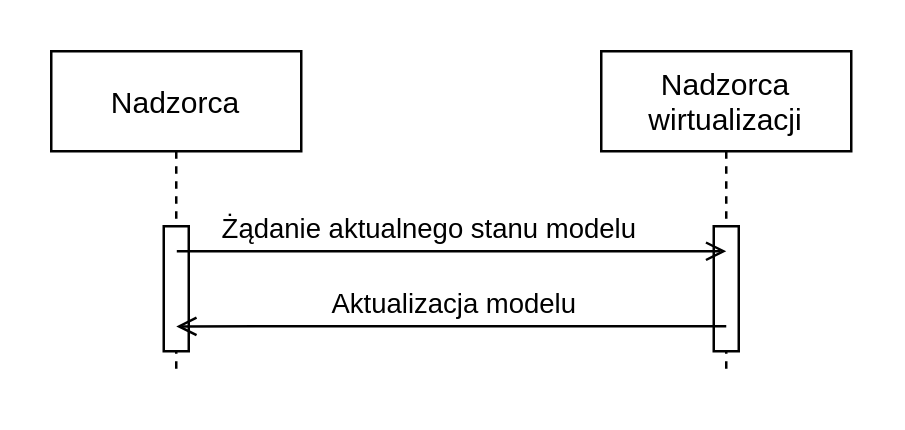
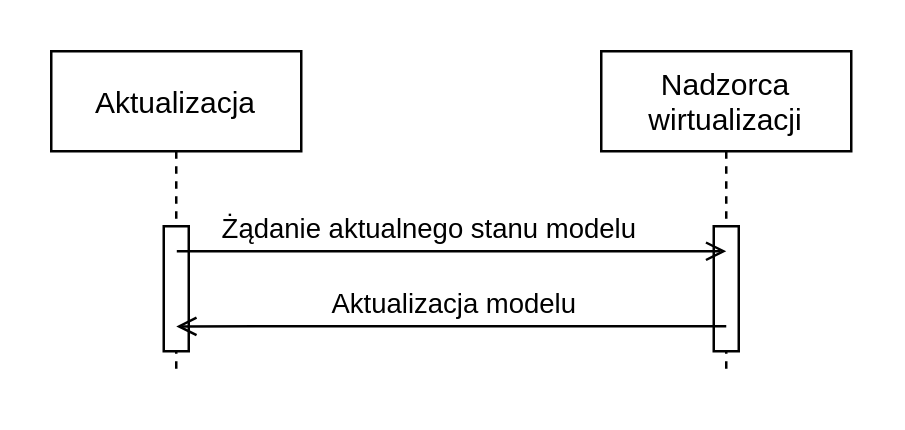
node "Nadzorca": label "Nadzorca" -> "Aktualizacja"
